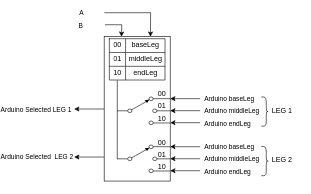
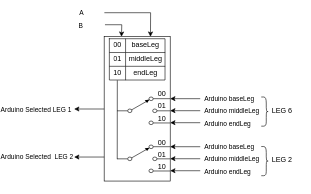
node "LEG 1": label "LEG 1" -> "LEG 6"
